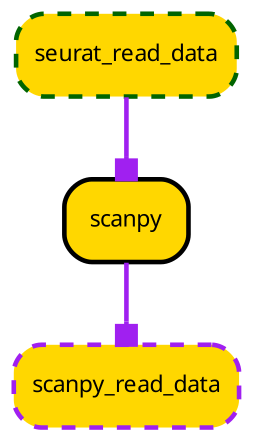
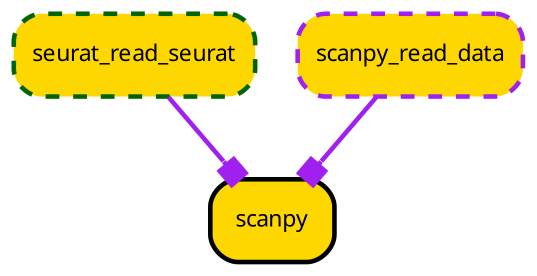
node "seurat_read_data": label "seurat_read_data" -> "seurat_read_seurat"
edge "scanpy" -> "scanpy_read_data": reversed
